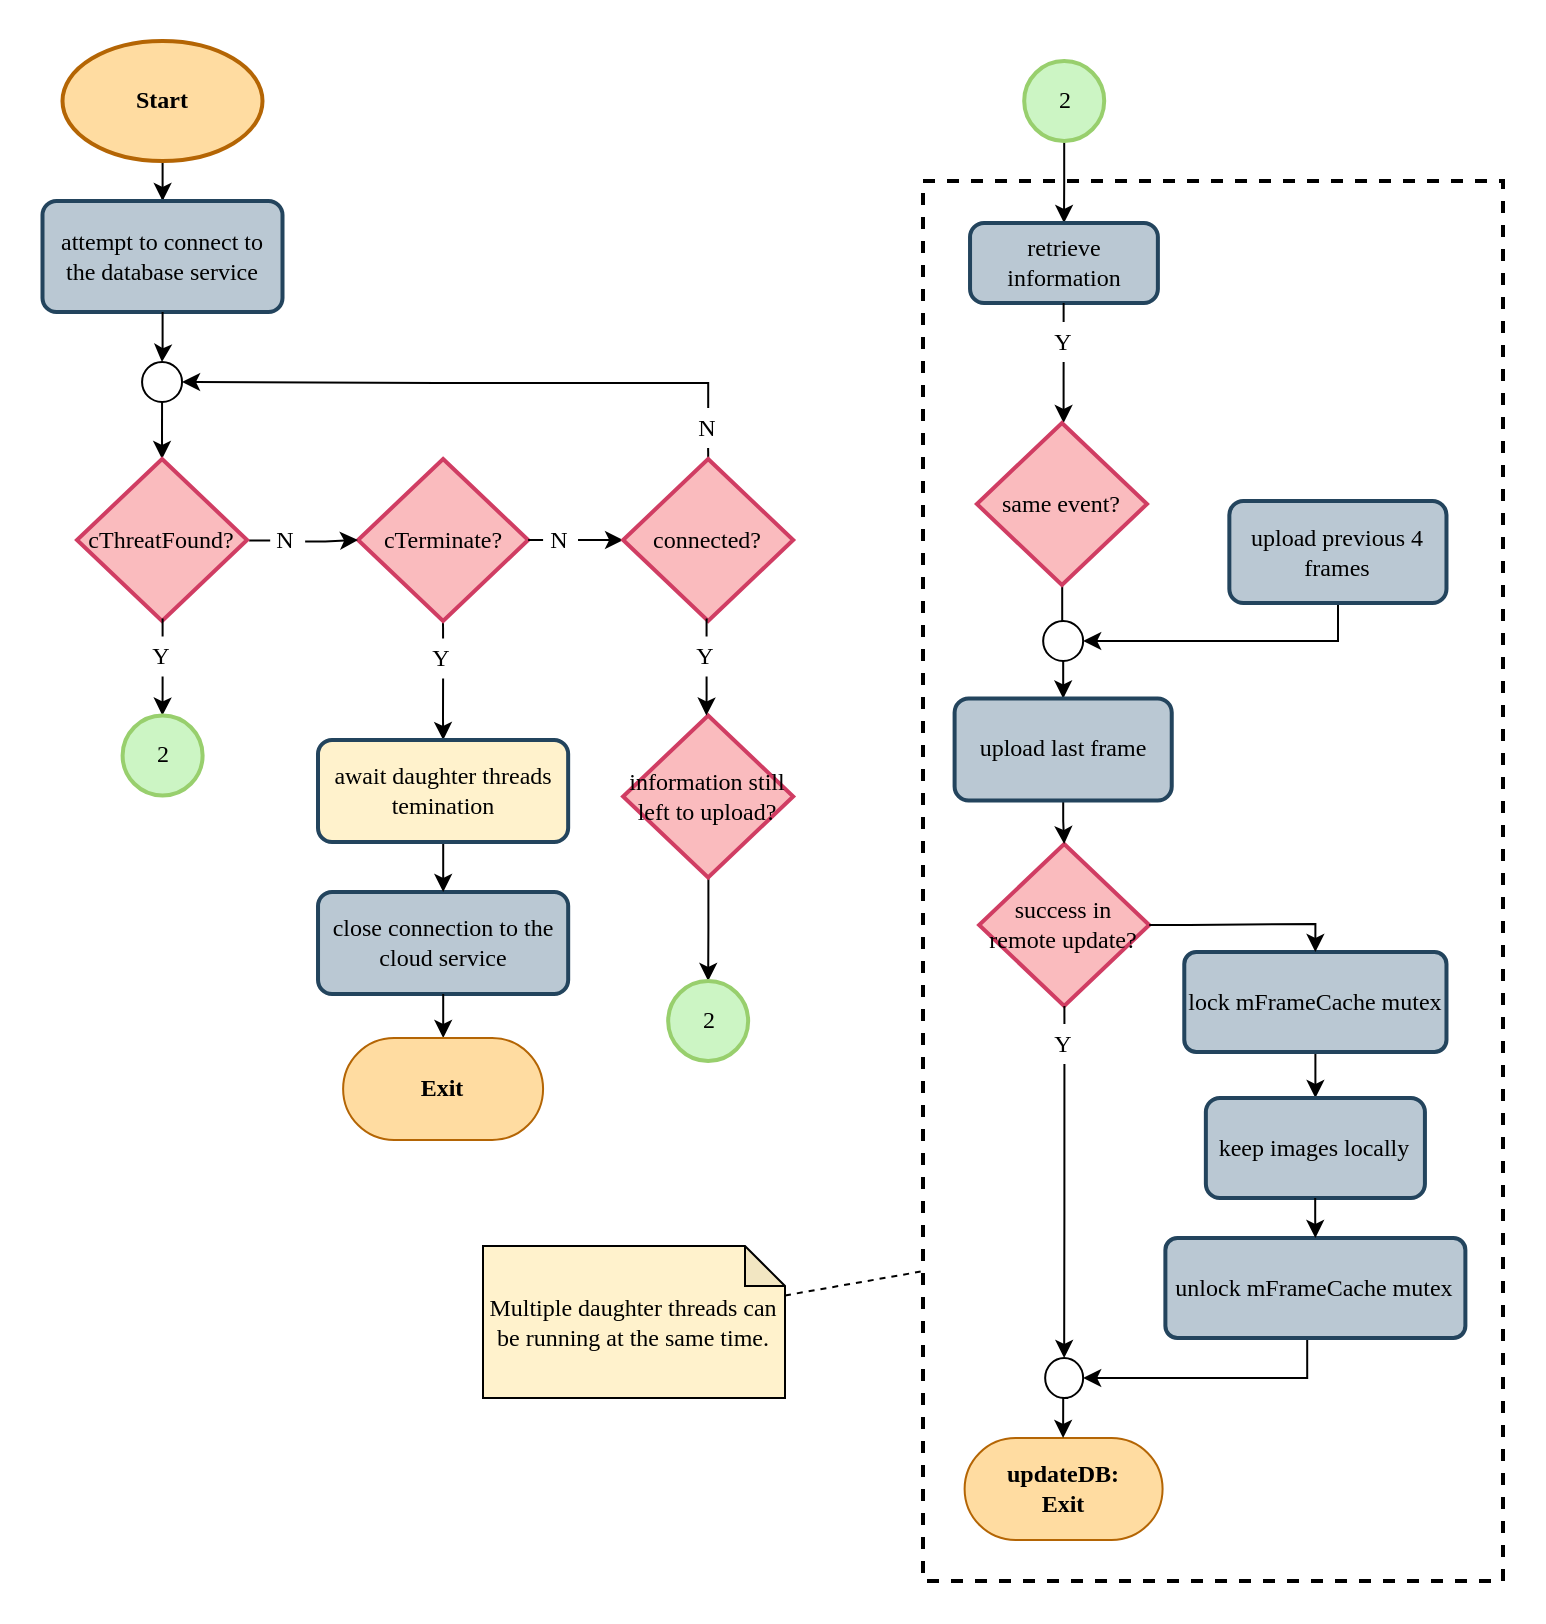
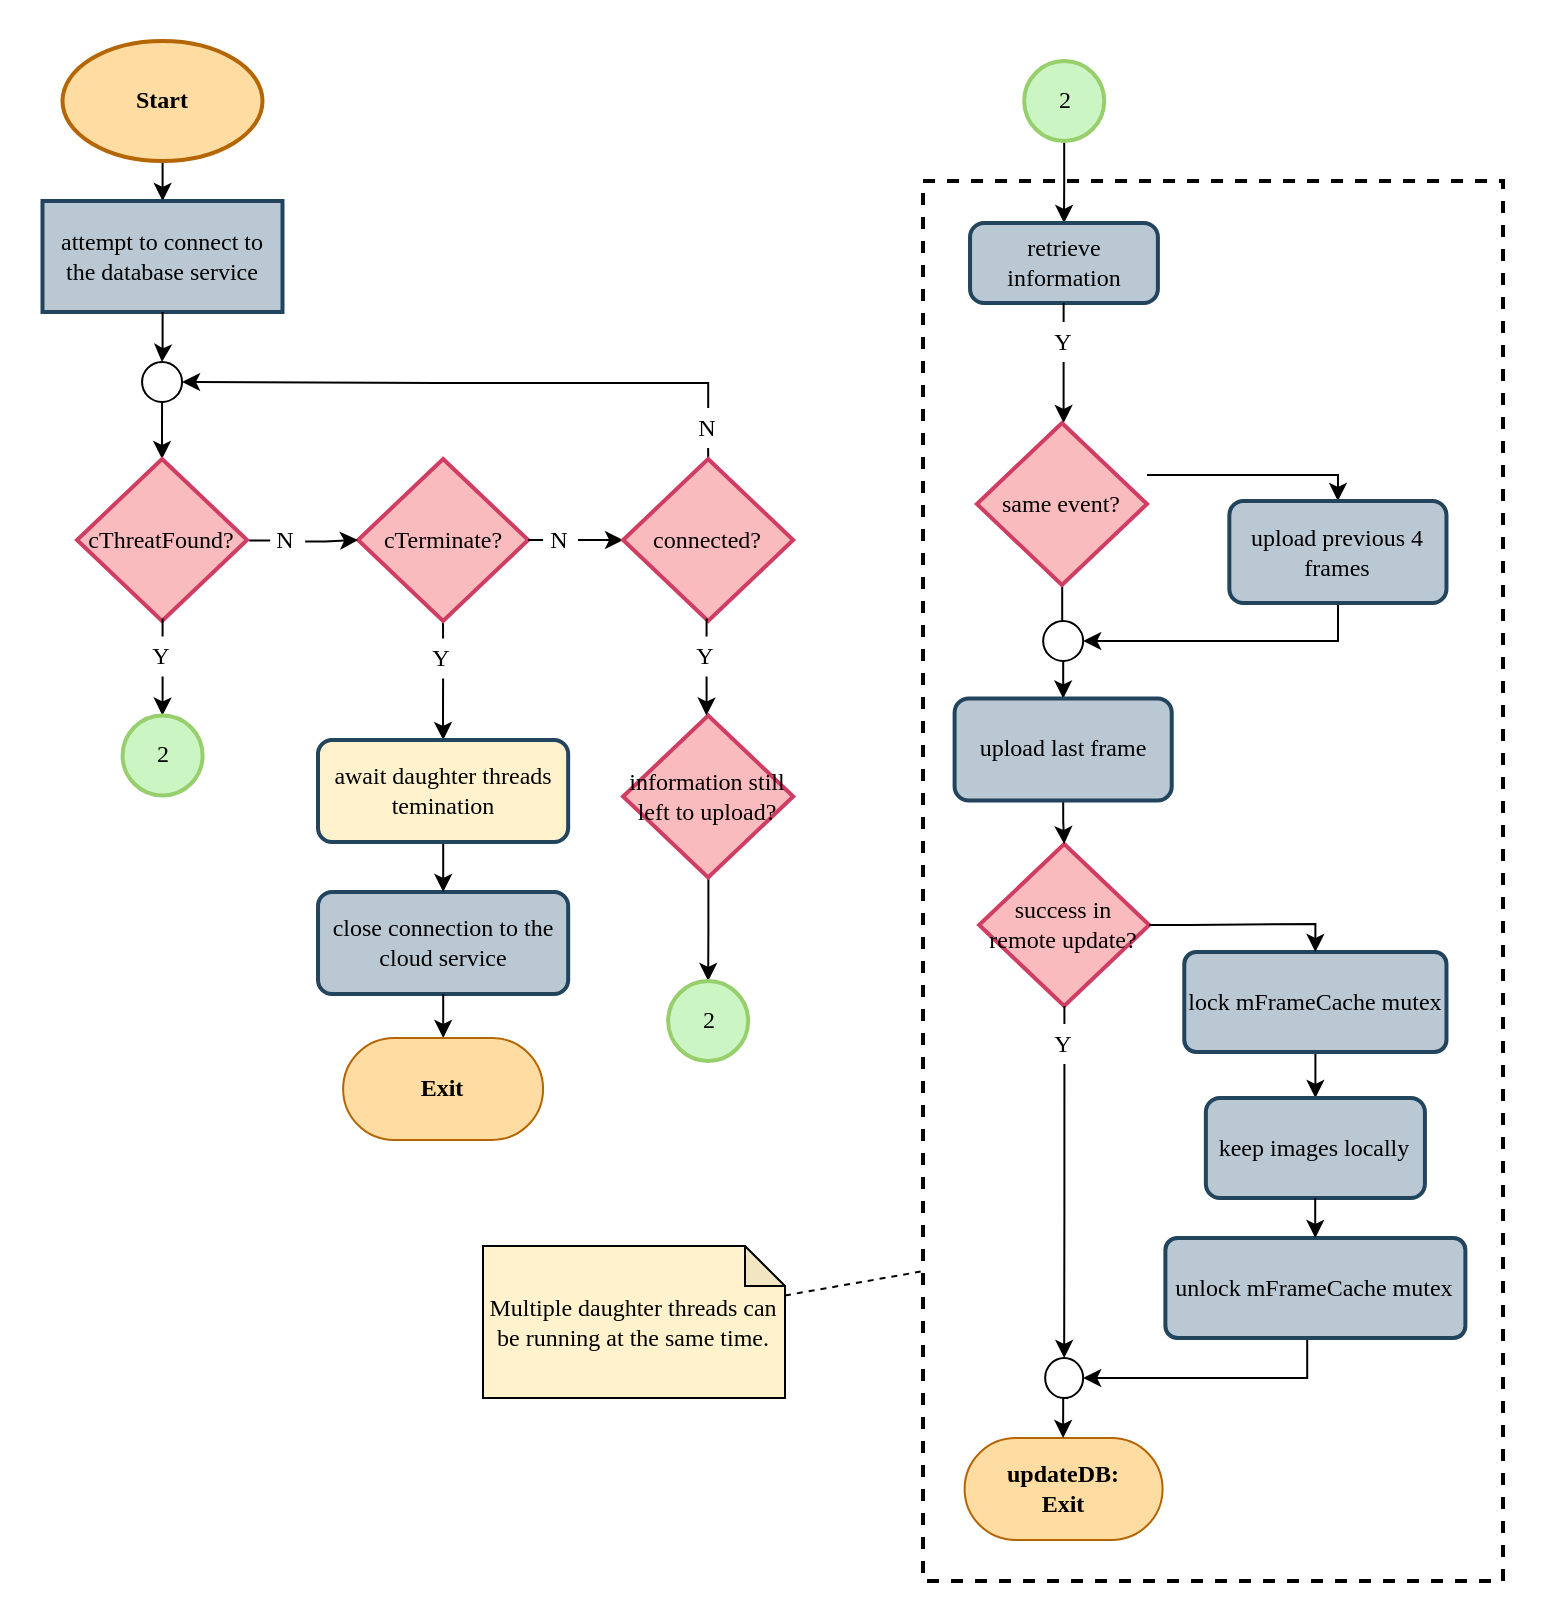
node "attempt to connect to the database service": shape rounded rectangle -> rectangle
edge "same event?" -> "upload previous 4 frames": added
